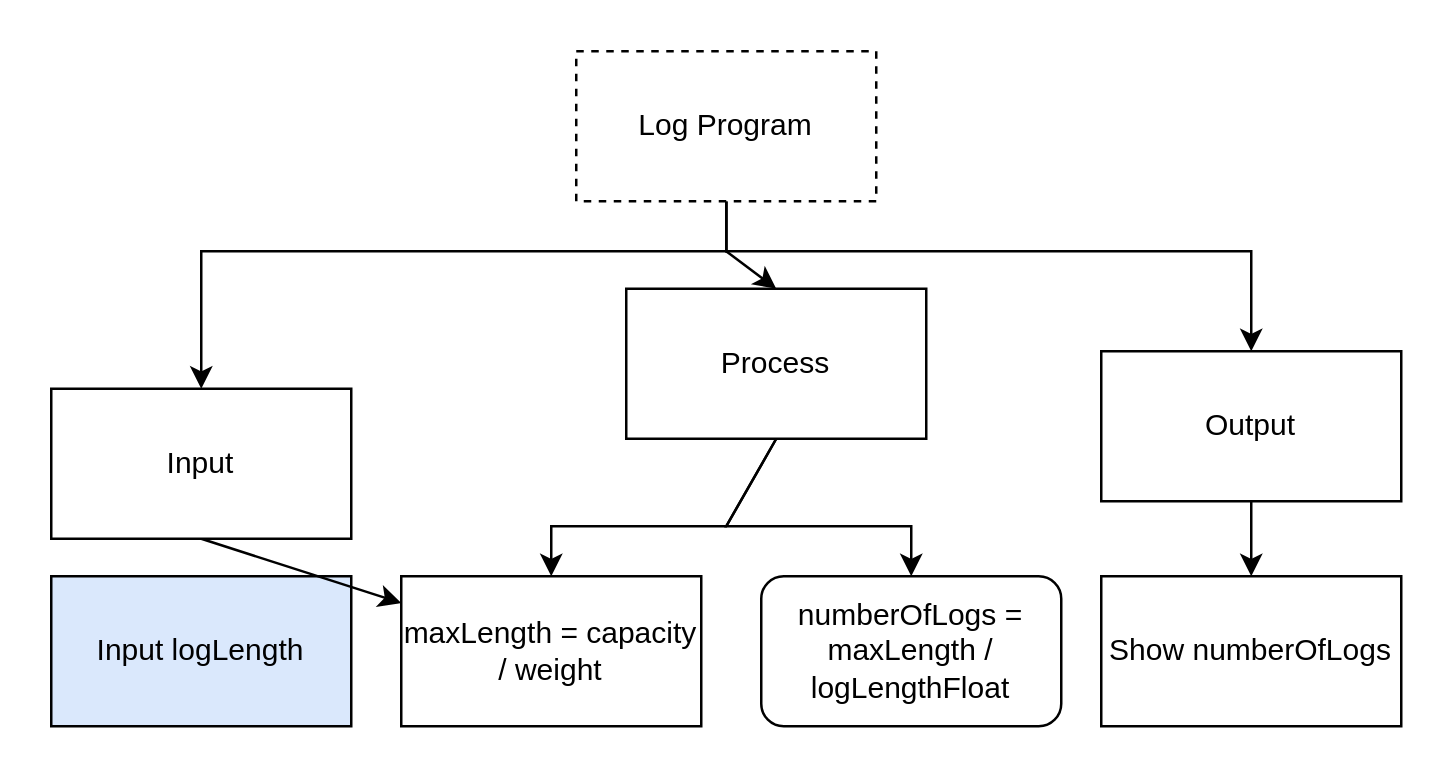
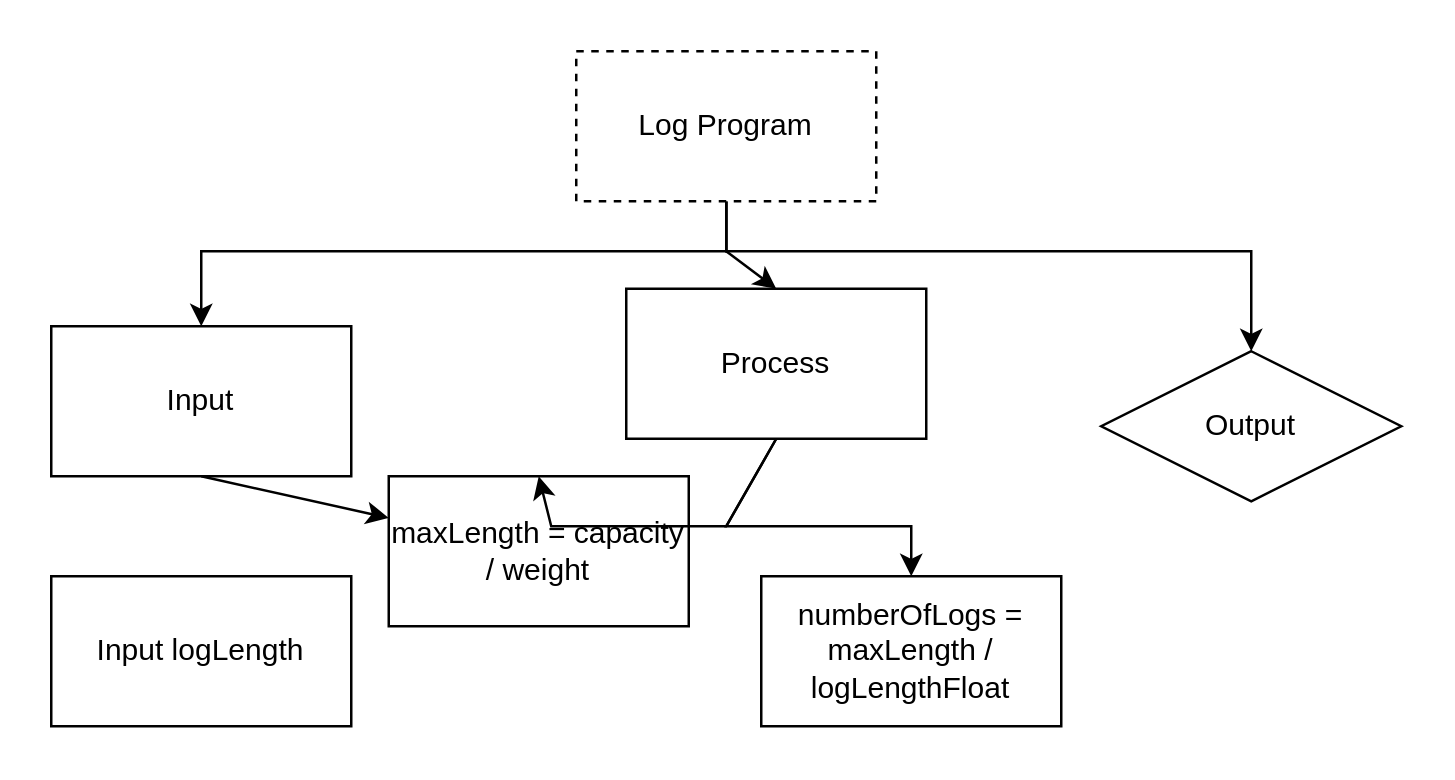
node "Output": shape rectangle -> diamond
node "Input": moved (201, 464) -> (201, 401)
edge "Output" -> "Show numberOfLogs": removed
node "Input logLength": fillcolor #dae8fc -> #ffffff
node "maxLength = capacity / weight": moved (551, 651) -> (539, 551)
node "numberOfLogs = maxLength / logLengthFloat": shape rounded rectangle -> rectangle
node "Show numberOfLogs": removed
